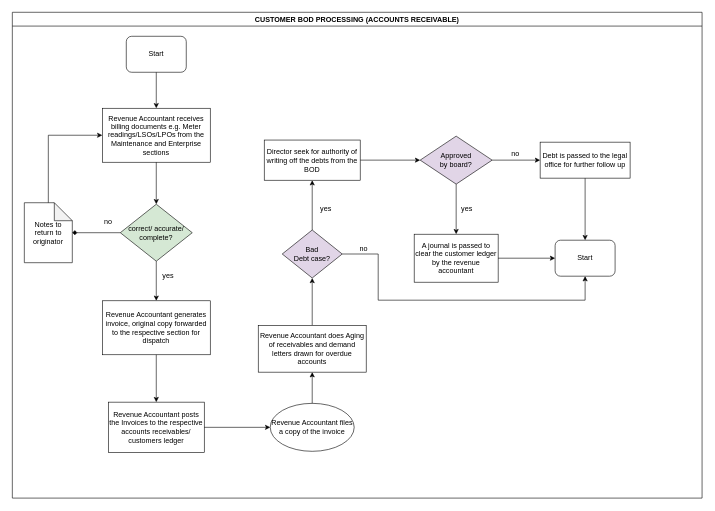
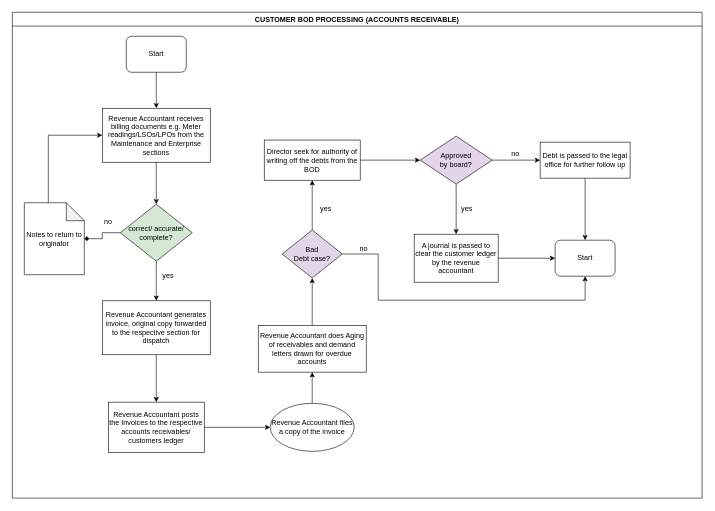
node "Notes to return to originator": size 48x60 -> 60x72
